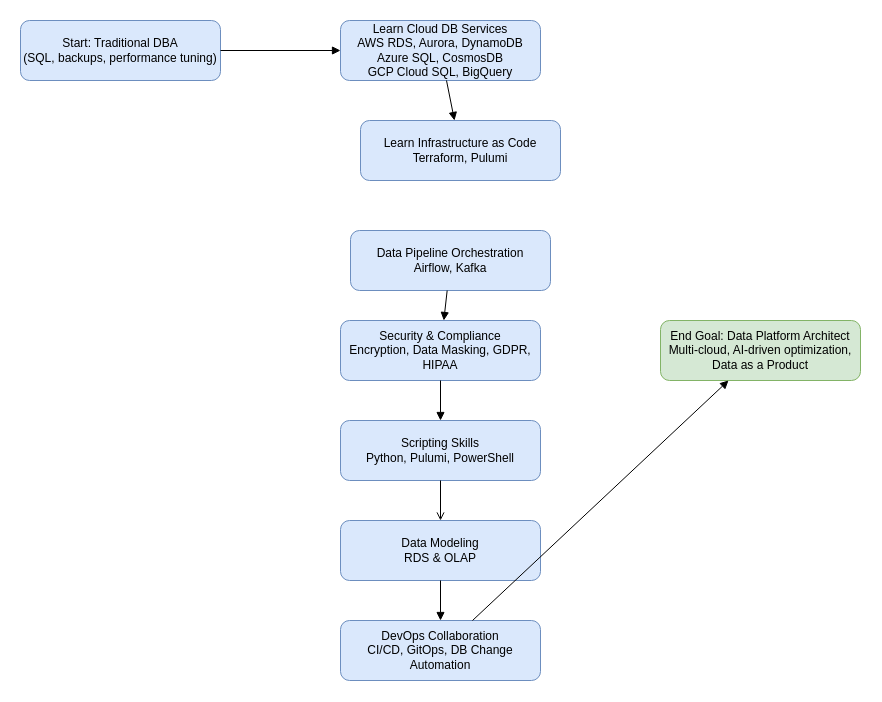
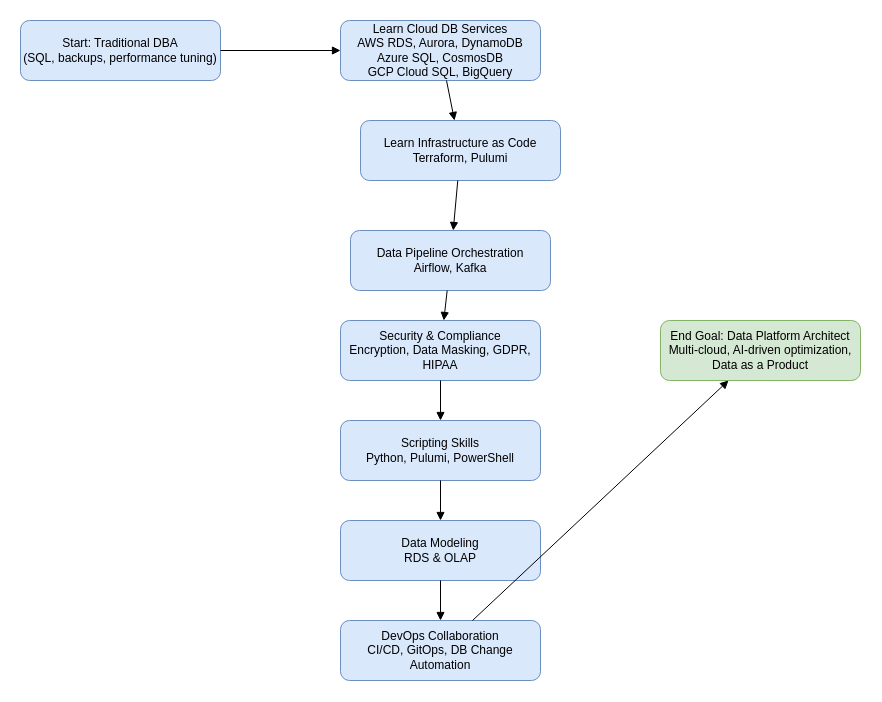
edge "Learn Infrastructure as Code Terraform, Pulumi" -> "Data Pipeline Orchestration Airflow, Kafka": added
edge "Scripting Skills Python, Pulumi, PowerShell" -> "Data Modeling RDS & OLAP": arrowhead open -> block
